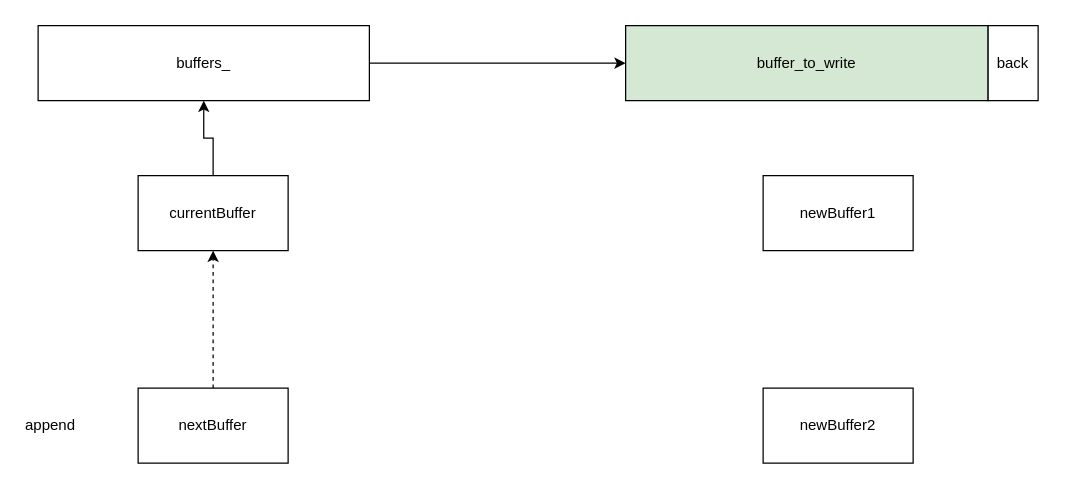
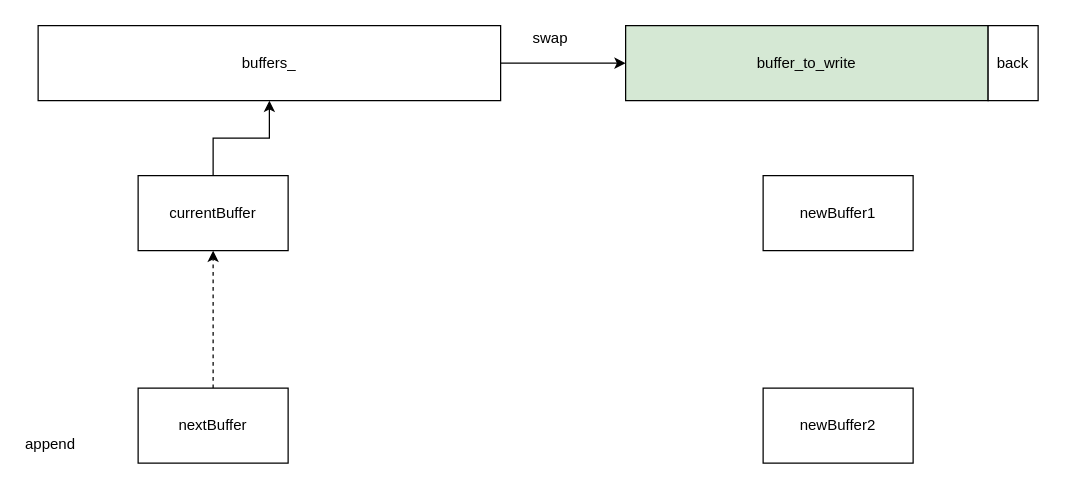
node "swap": added
node "buffers_": size 331x75 -> 463x75
node "append": moved (51, 426) -> (51, 444)
